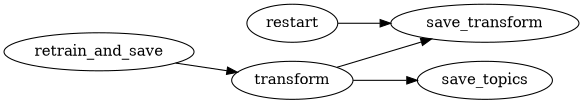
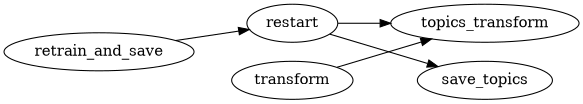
node "save_transform": label "save_transform" -> "topics_transform"
edge "retrain_and_save" -> "transform": now "retrain_and_save" -> "restart"
edge "transform" -> "save_topics": now "restart" -> "save_topics"
